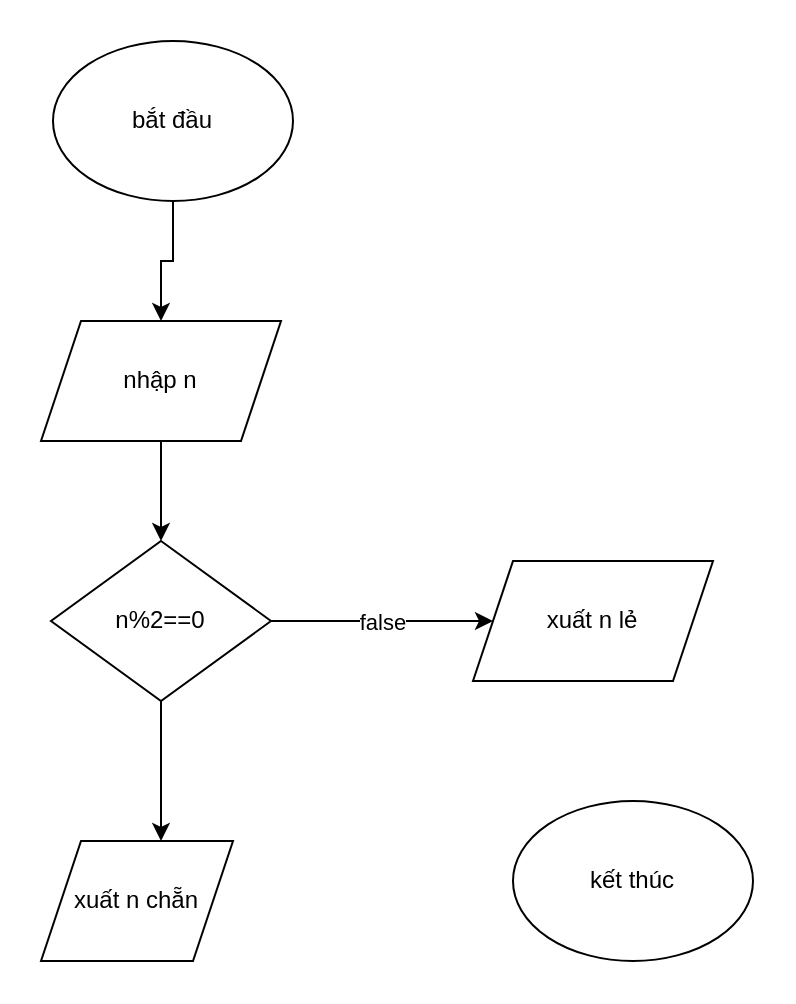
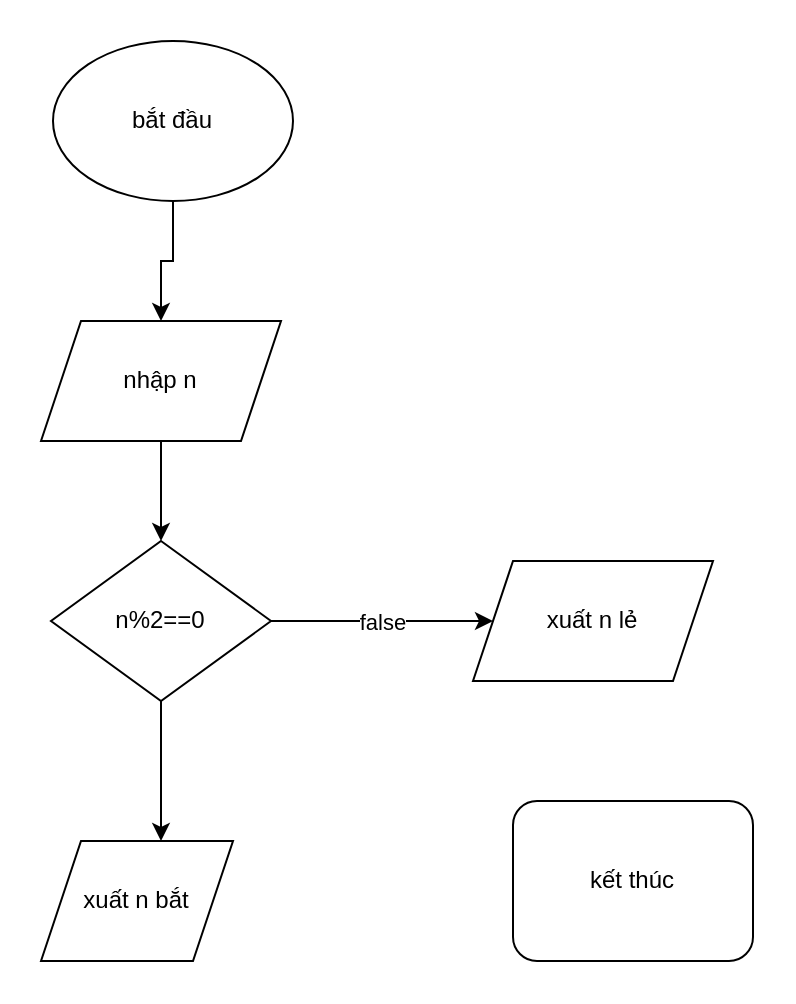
node "kết thúc": shape ellipse -> rounded rectangle
node "xuất n chẵn": label "xuất n chẵn" -> "xuất n bắt"
